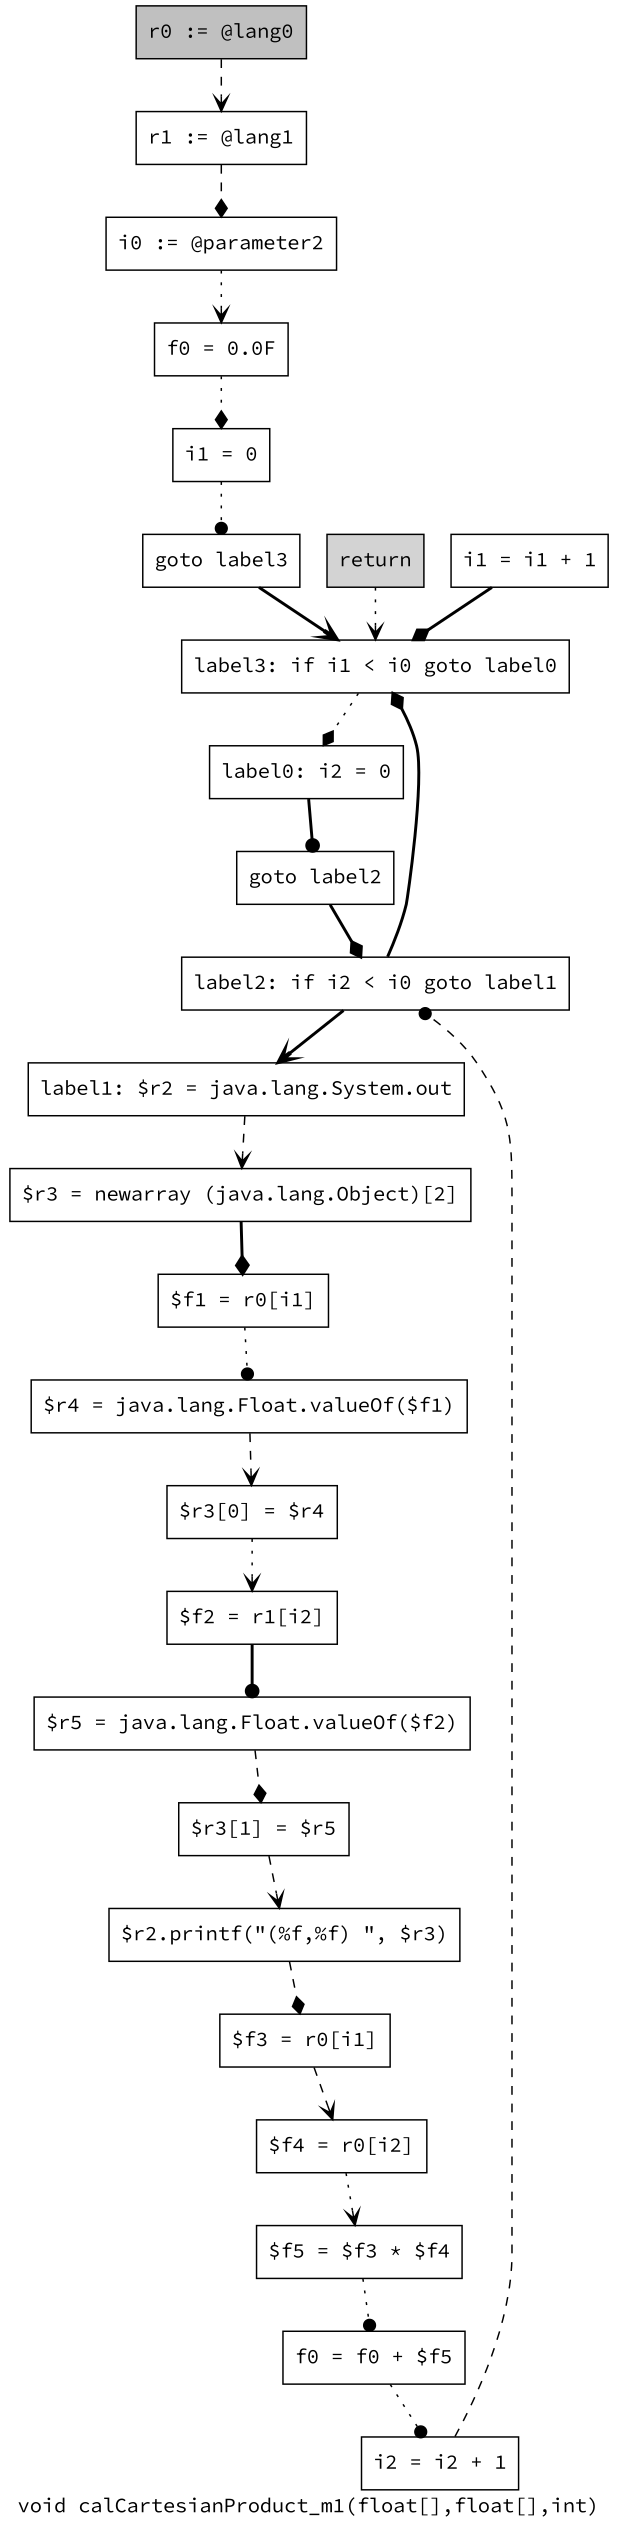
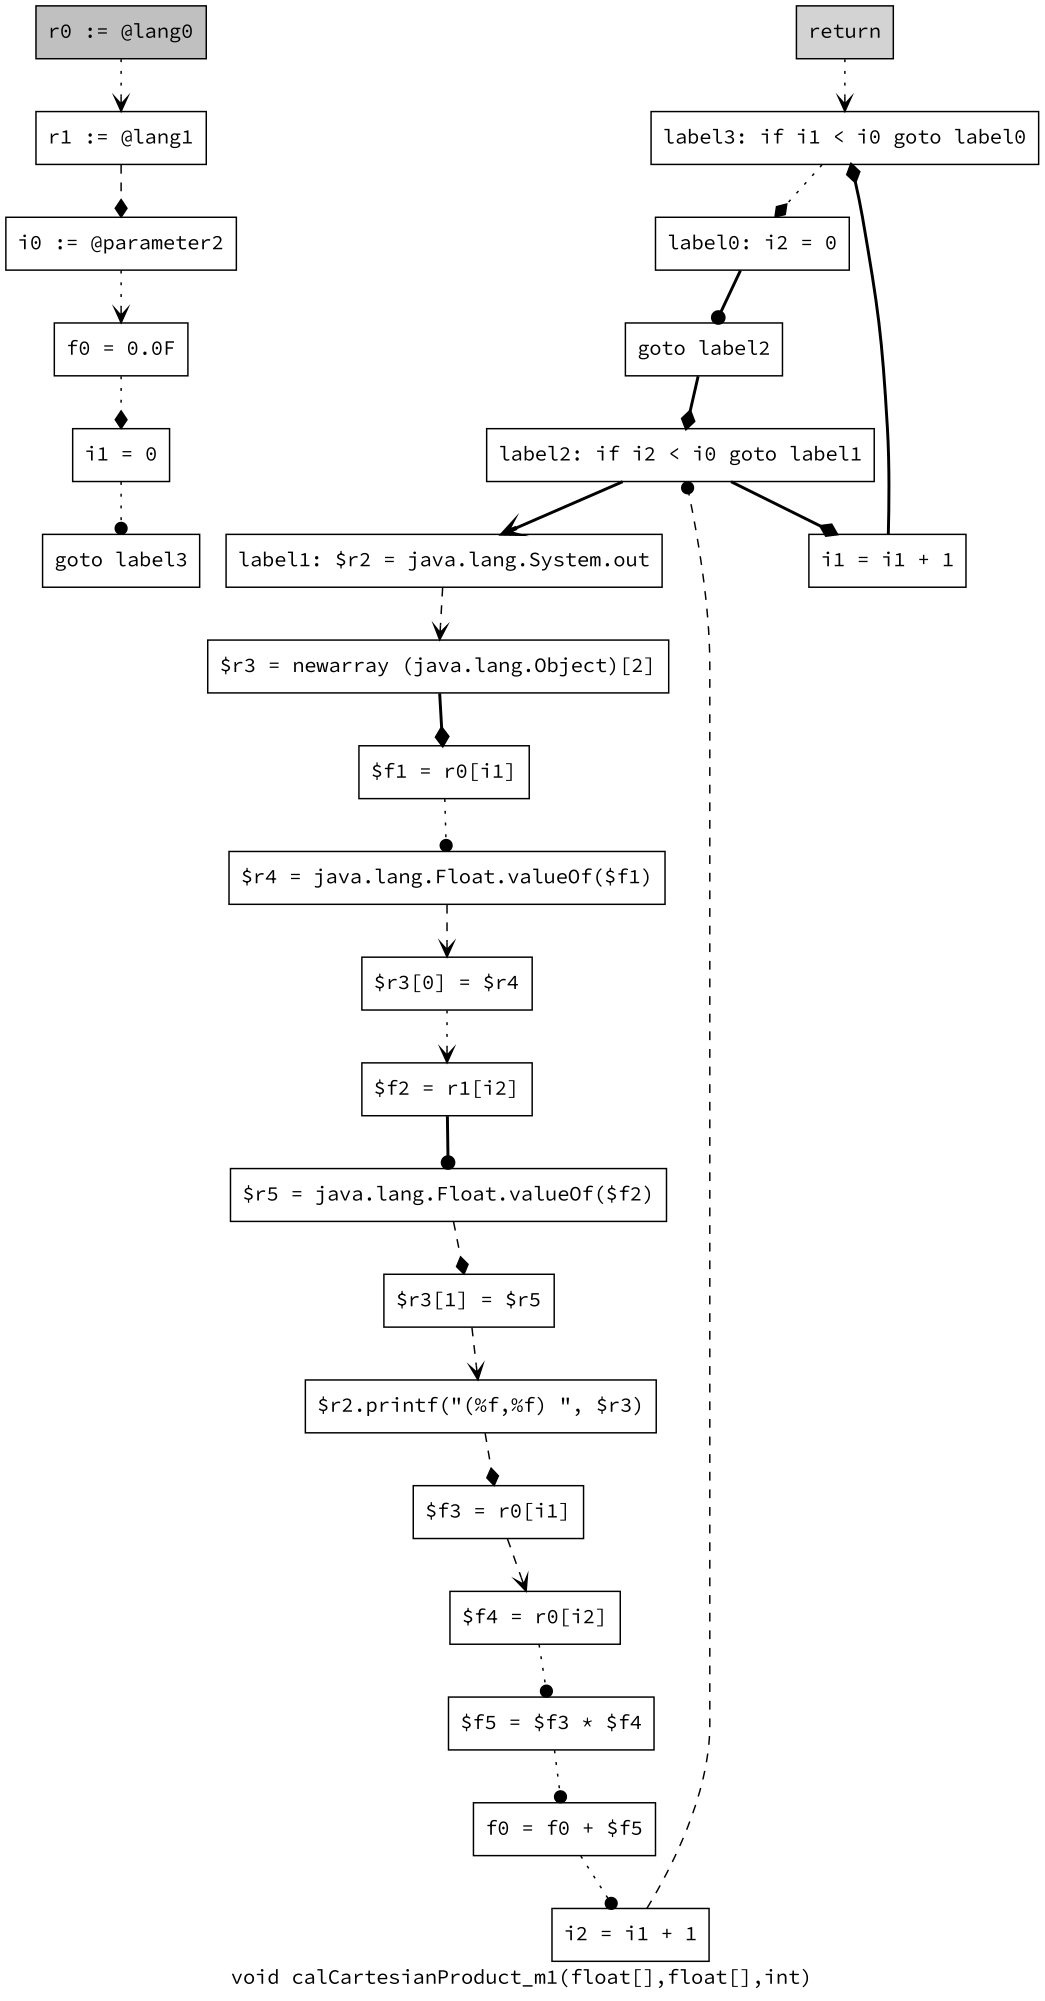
edge "r0 := @lang0" -> "r1 := @lang1": style dashed -> dotted
edge "goto label3" -> "label3: if i1 < i0 goto label0": removed
edge "label2: if i2 < i0 goto label1" -> "label3: if i1 < i0 goto label0": now "label2: if i2 < i0 goto label1" -> "i1 = i1 + 1"
edge "$f4 = r0[i2]" -> "$f5 = $f3 * $f4": arrowhead vee -> dot
node "i2 = i2 + 1": label "i2 = i2 + 1" -> "i2 = i1 + 1"
